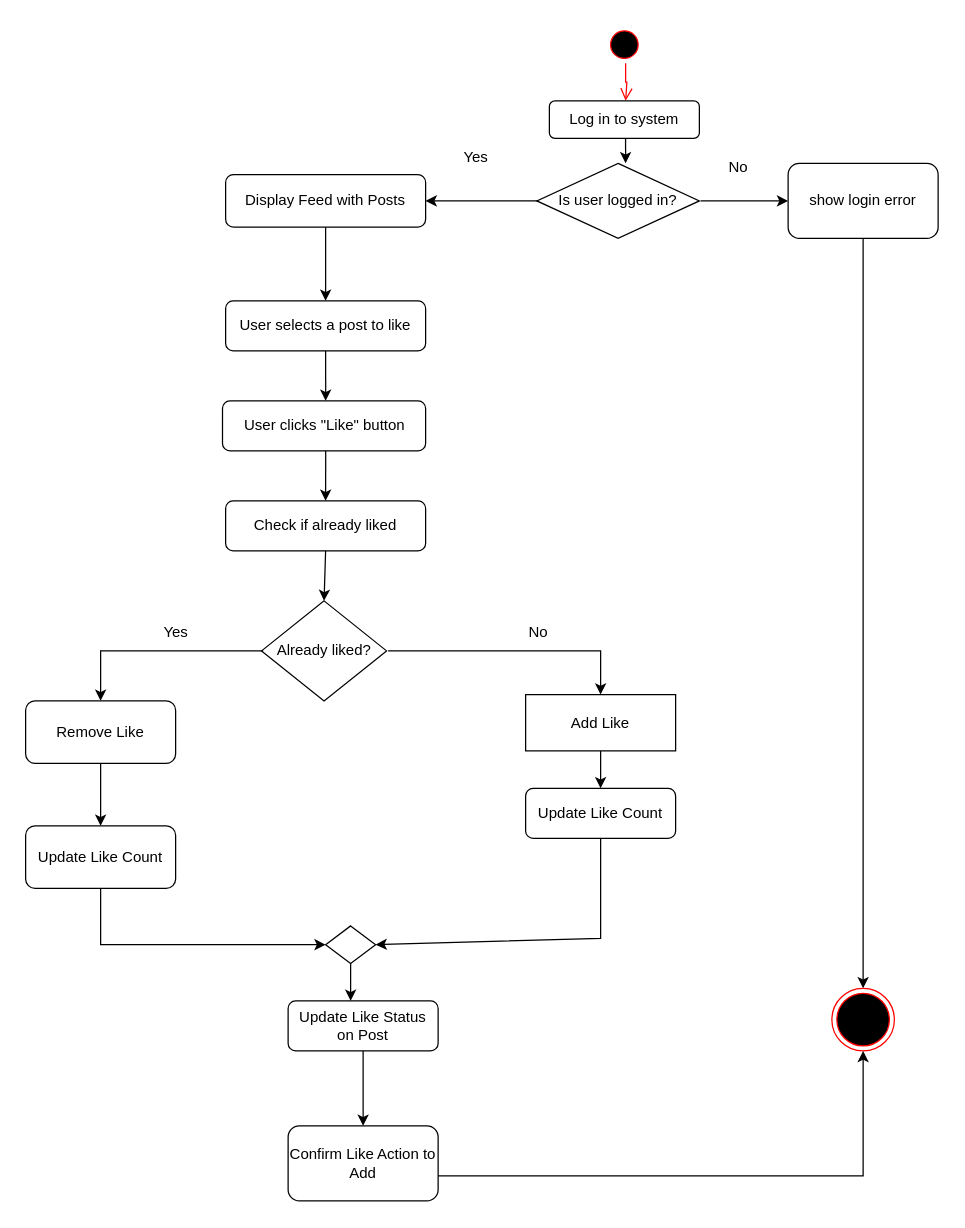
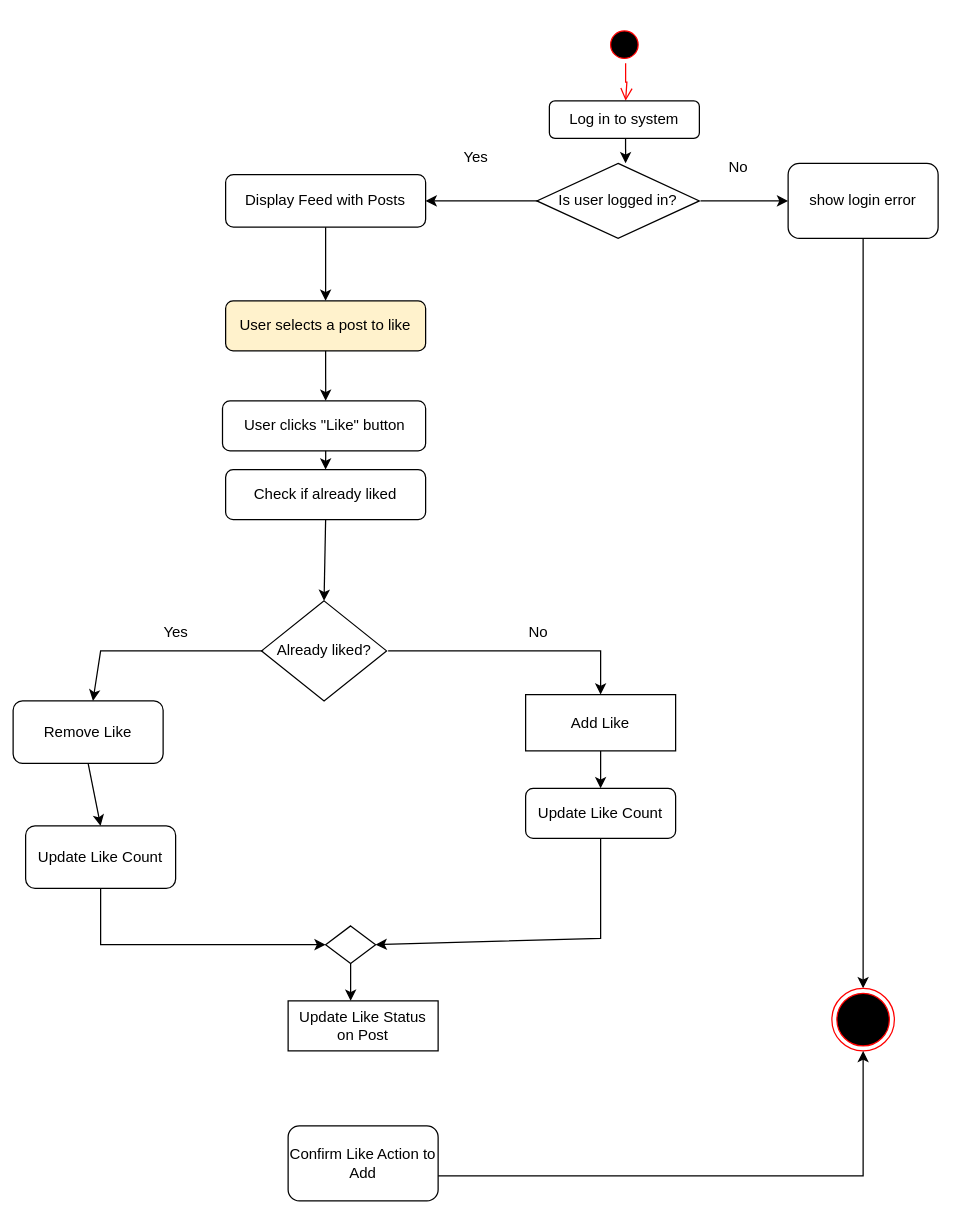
node "User selects a post to like": fillcolor #ffffff -> #fff2cc
node "Check if already liked": moved (326, 526) -> (326, 494)
node "Remove Like": moved (101, 732) -> (88, 732)
node "Update Like Status on Post": shape rounded rectangle -> rectangle
edge "Update Like Status on Post" -> "Confirm Like Action to Add": removed
